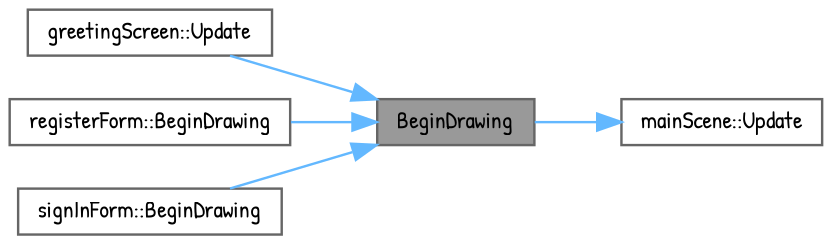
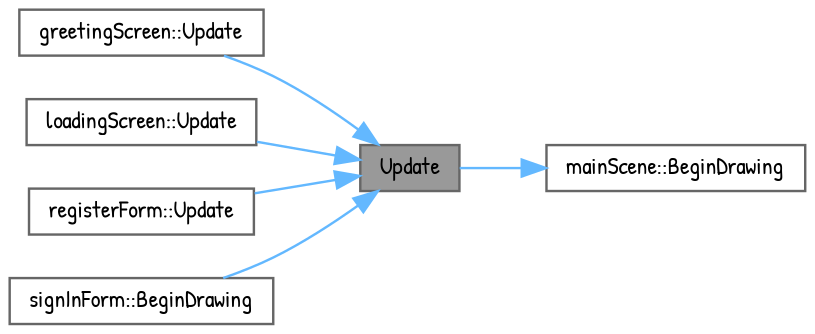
node "loadingScreen::Update": added
node "registerForm::BeginDrawing": label "registerForm::BeginDrawing" -> "registerForm::Update"
node "BeginDrawing": label "BeginDrawing" -> "Update"
node "mainScene::Update": label "mainScene::Update" -> "mainScene::BeginDrawing"
